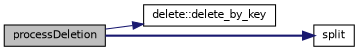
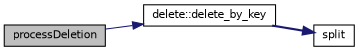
edge "processDeletion" -> "split": now "delete::delete_by_key" -> "split"
